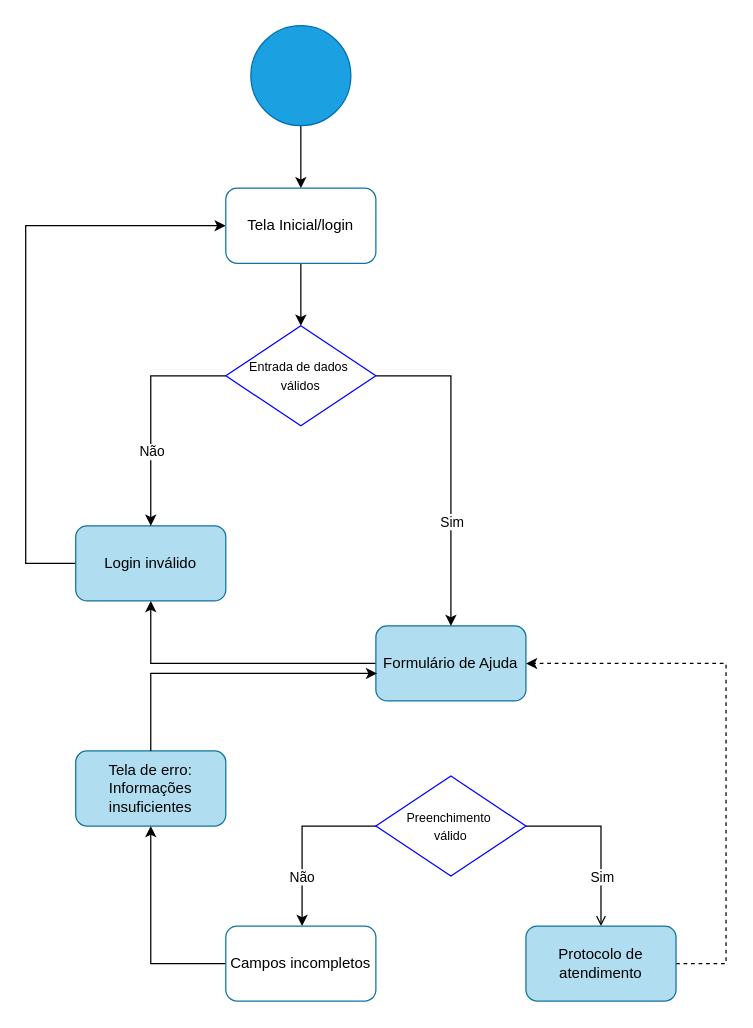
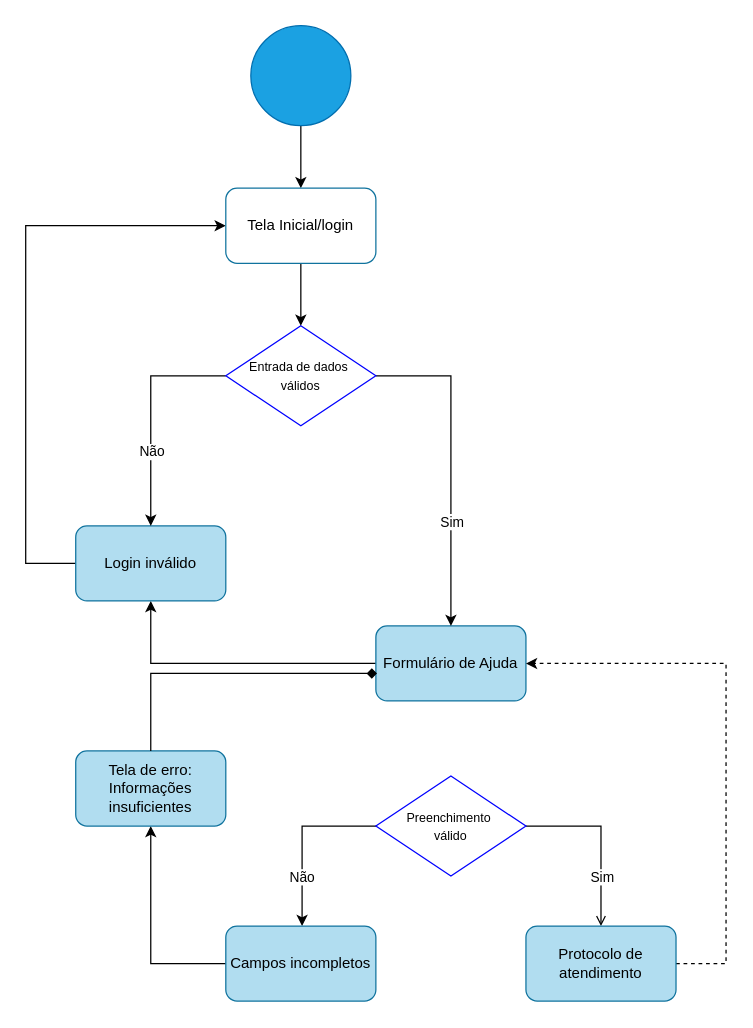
edge "Tela de erro: Informações insuficientes" -> "Formulário de Ajuda": arrowhead classic -> diamond
node "Campos incompletos": fillcolor #ffffff -> #b1ddf0
